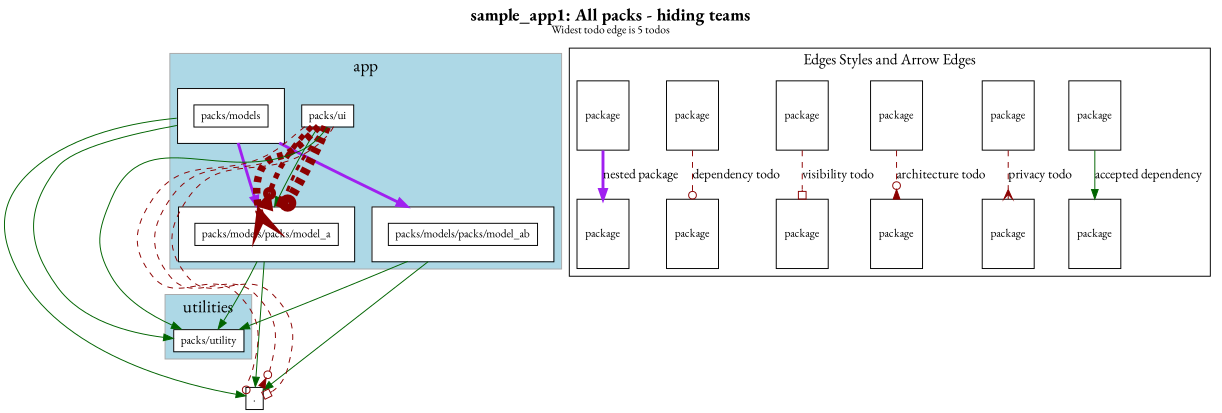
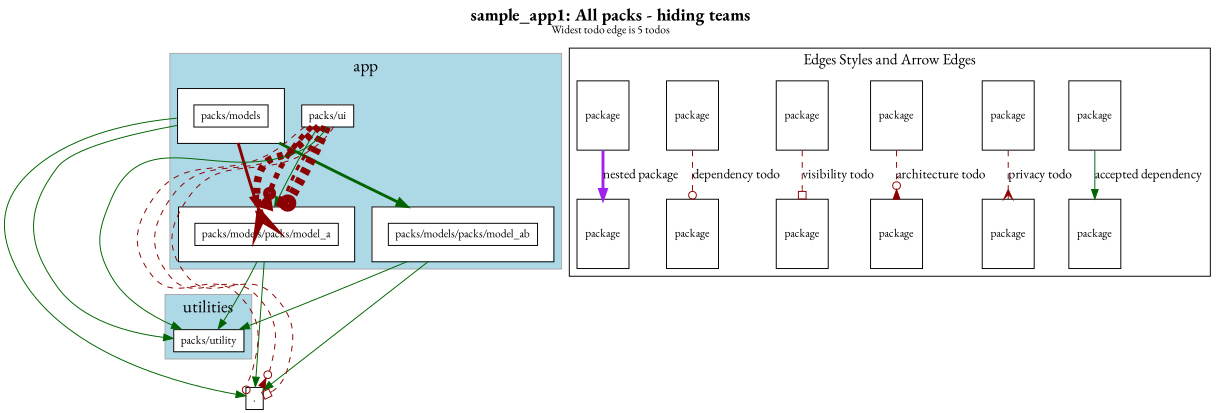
edge "packs/models" -> "packs/models/packs/model_ab": color purple -> darkgreen
edge "packs/models" -> "packs/models/packs/model_a": color purple -> darkred
